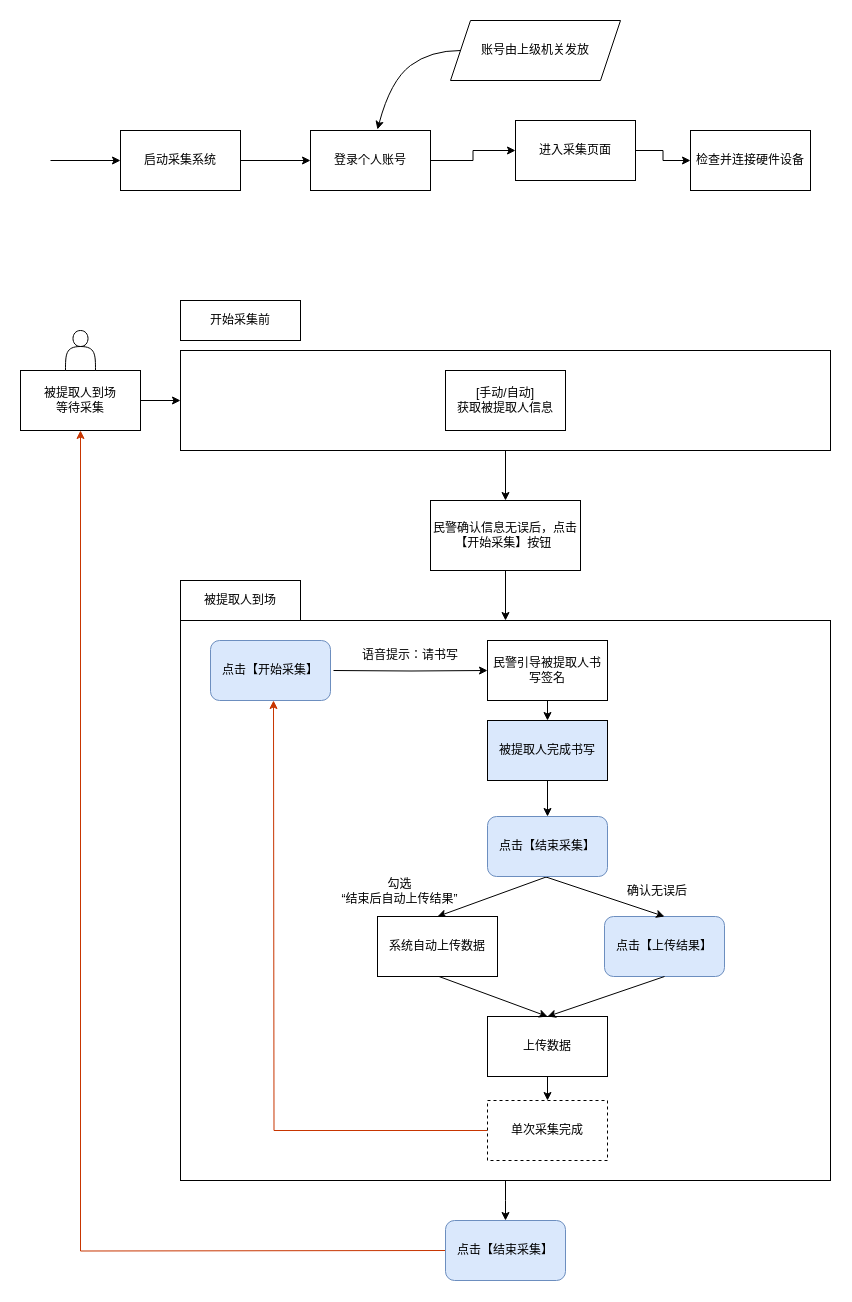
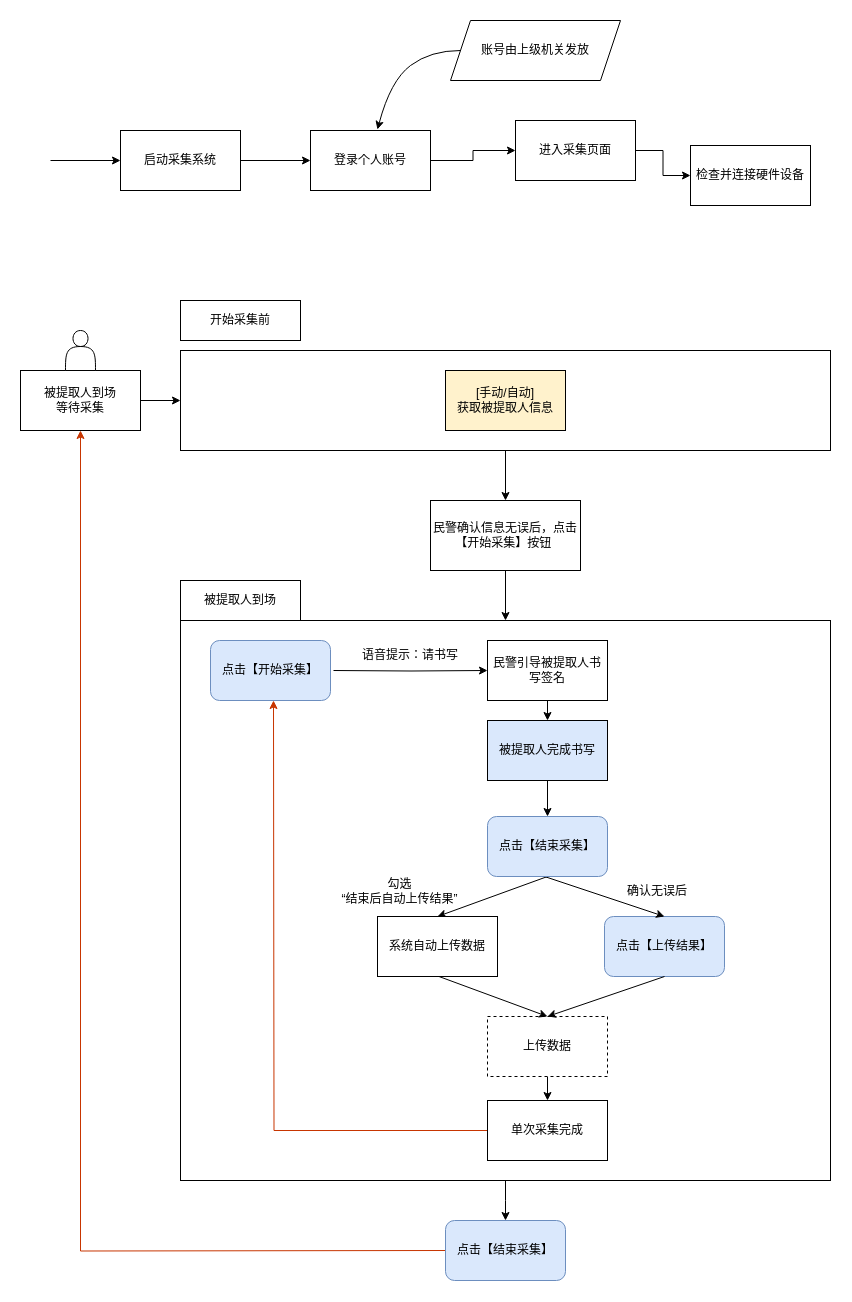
node "检查并连接硬件设备": moved (751, 161) -> (751, 176)
node "[手动/自动] 获取被提取人信息": fillcolor #ffffff -> #fff2cc
node "上传数据": style solid -> dashed
node "单次采集完成": style dashed -> solid
